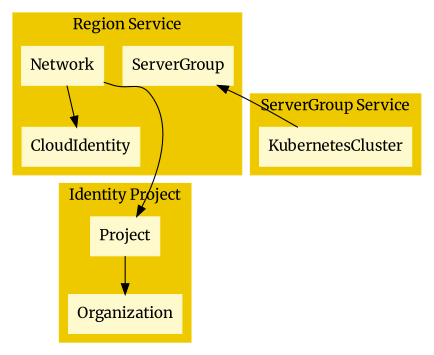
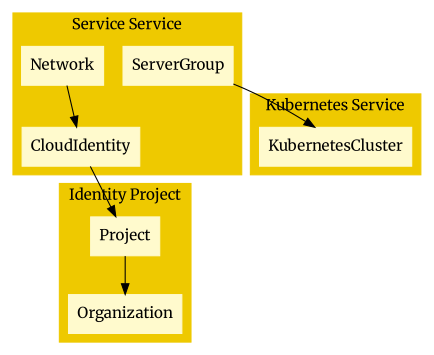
cluster "Region Service": label "Region Service" -> "Service Service"
cluster "ServerGroup Service": label "ServerGroup Service" -> "Kubernetes Service"
edge "KubernetesCluster" -> "ServerGroup": reversed
edge "Network" -> "Project": now "CloudIdentity" -> "Project"
